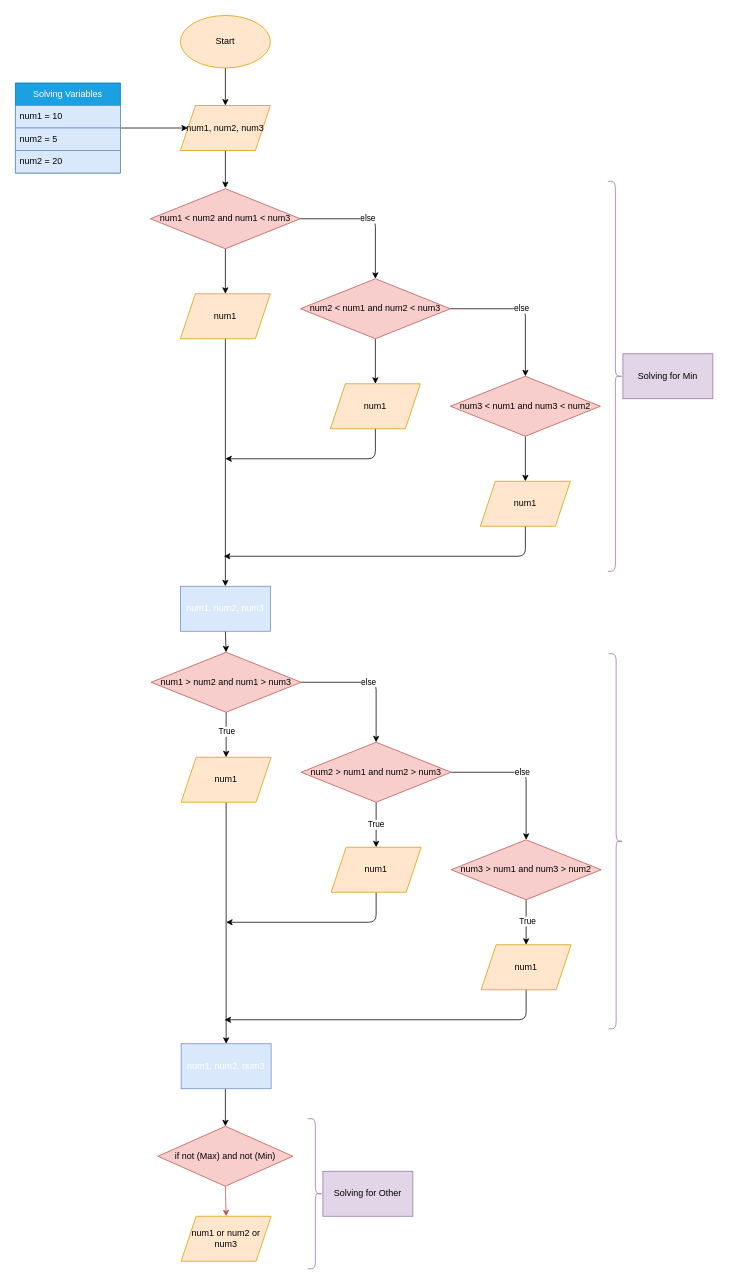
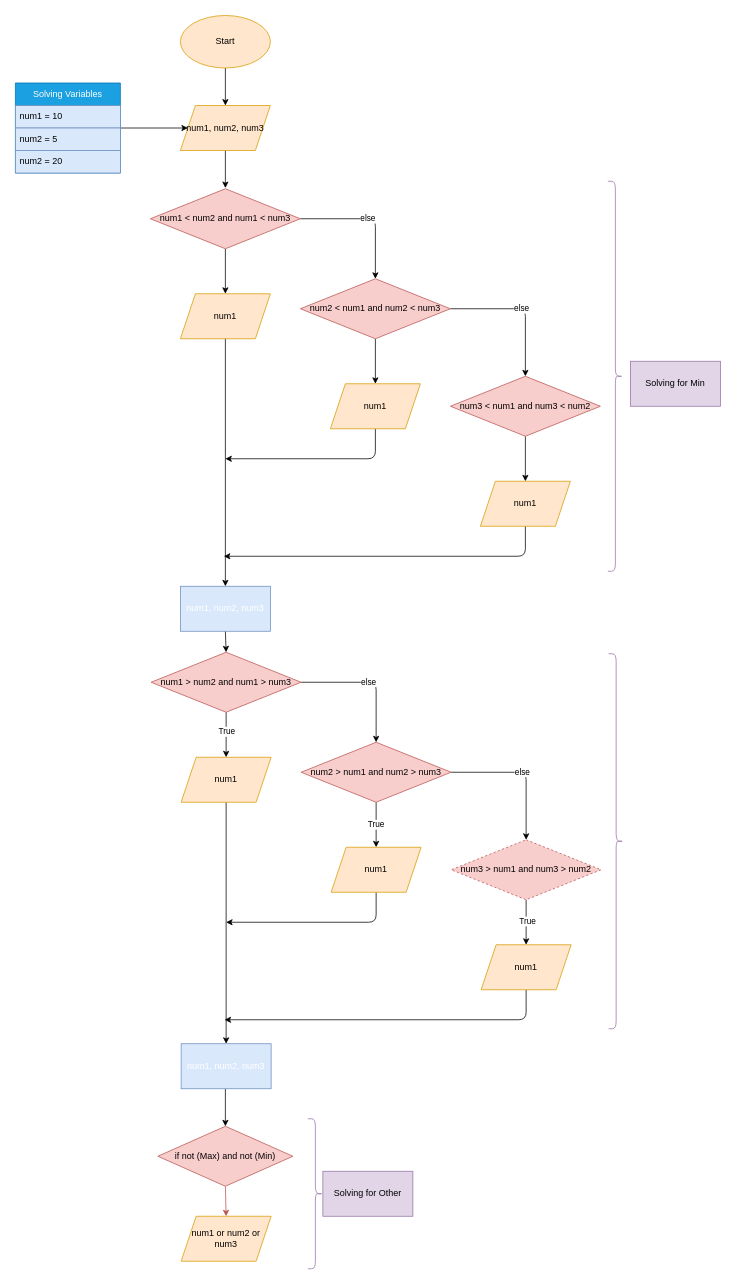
node "Solving for Min": moved (668, 376) -> (675, 384)
node "num3 > num1 and num3 > num2": style solid -> dashed
